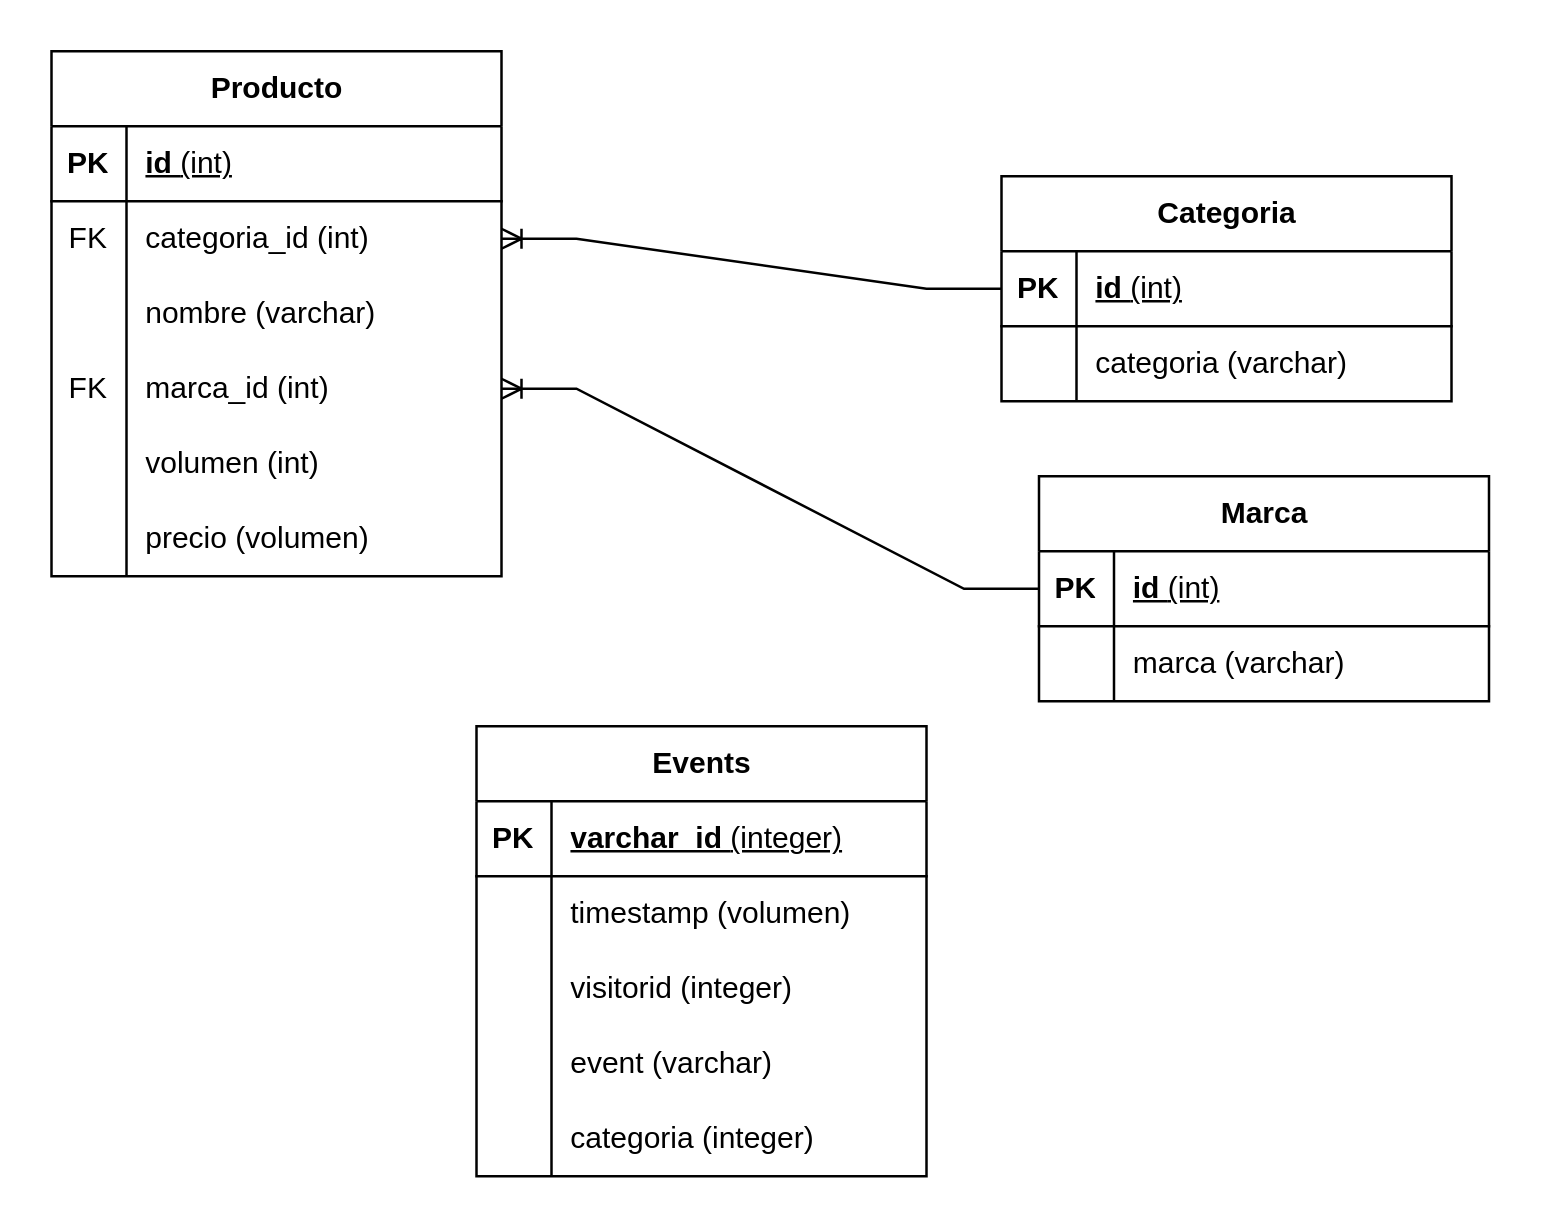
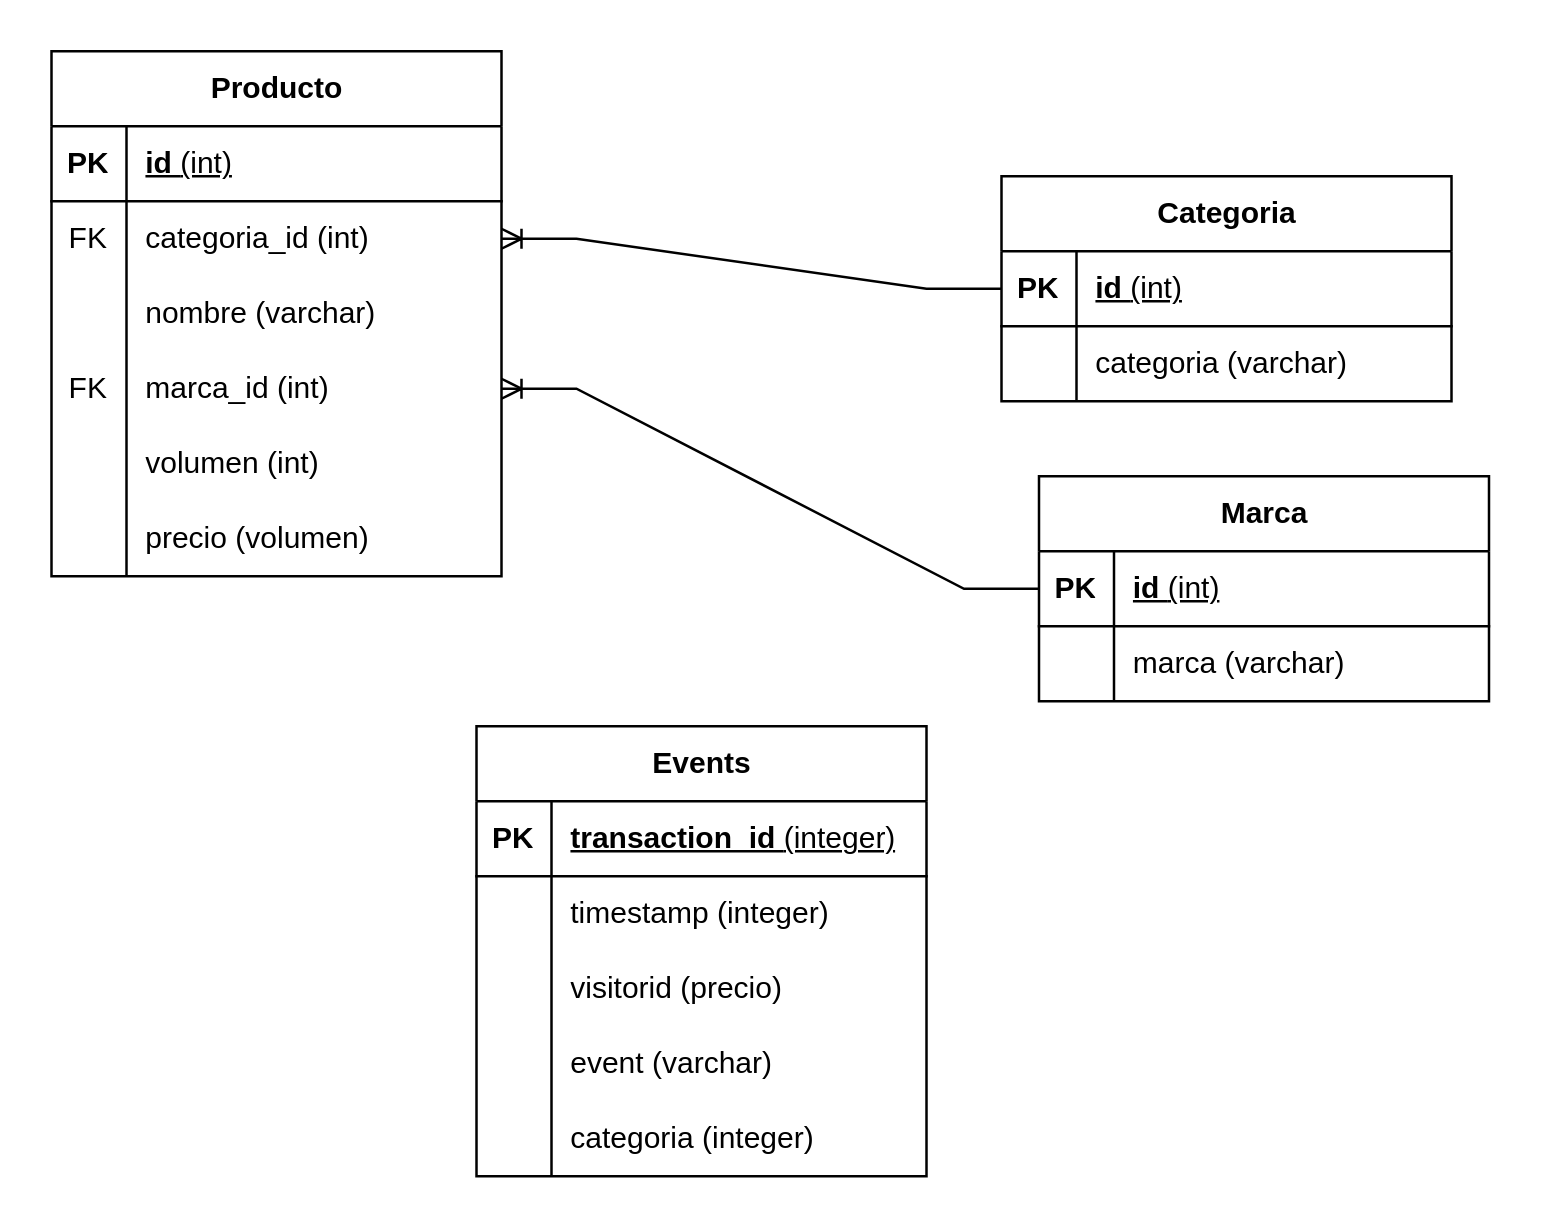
node "varchar_id (integer)": label "varchar_id (integer)" -> "transaction_id (integer)"
node "timestamp (volumen)": label "timestamp (volumen)" -> "timestamp (integer)"
node "visitorid (integer)": label "visitorid (integer)" -> "visitorid (precio)"
